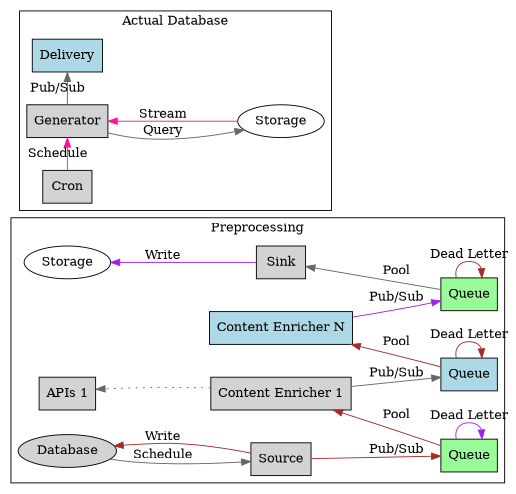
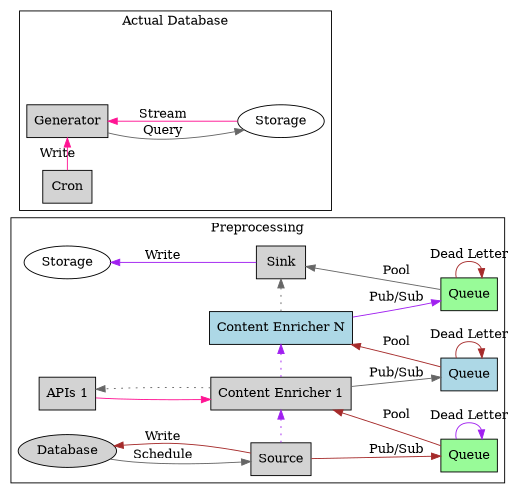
node "Delivery": removed
edge "Cron" -> "Generator": label "Schedule" -> "Write"
edge "Content Enricher N" -> "Sink": added
edge "Content Enricher 1" -> "Content Enricher N": added
edge "APIs 1" -> "Content Enricher 1": added
edge "Source" -> "Content Enricher 1": added
